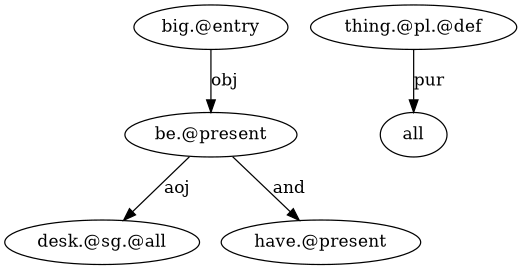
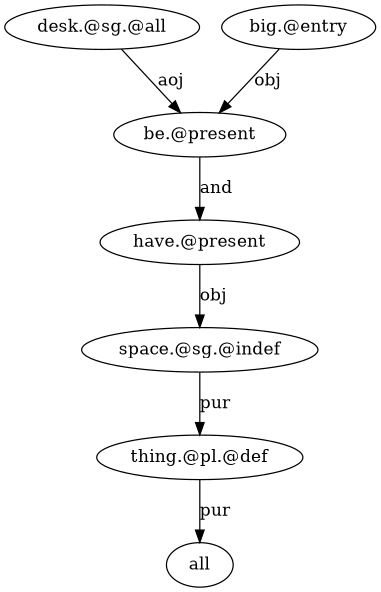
edge "be.@present" -> "desk.@sg.@all": reversed
node "space.@sg.@indef": added
